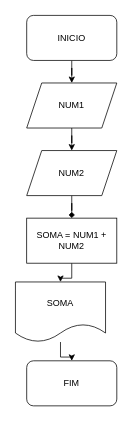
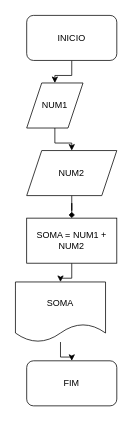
node "NUM1": size 90x45 -> 56x45
